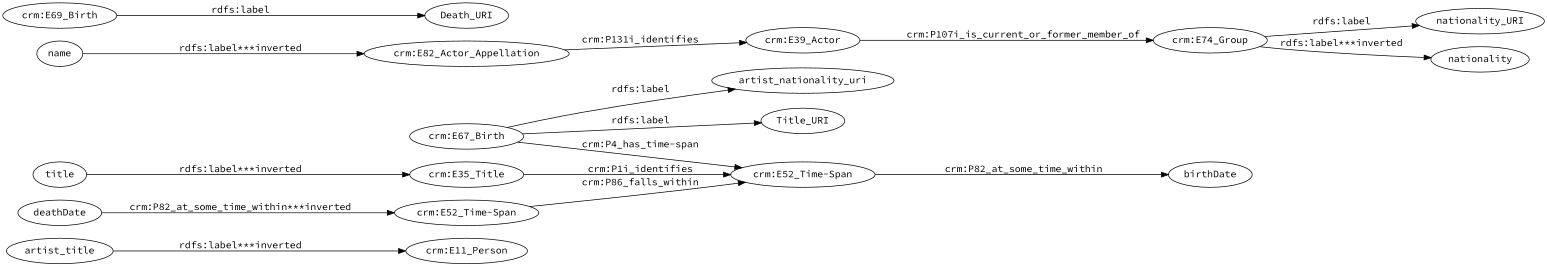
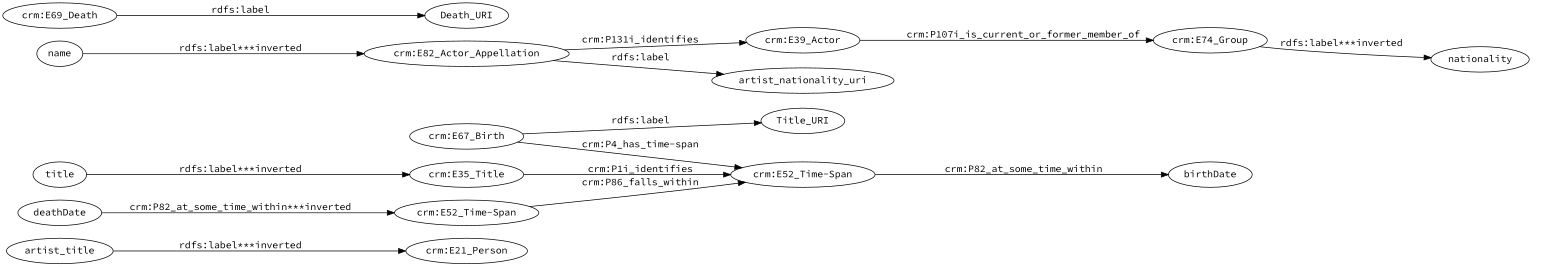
node "crm:E69_Birth": label "crm:E69_Birth" -> "crm:E69_Death"
node "nationality_URI": removed
edge "crm:E67_Birth" -> "artist_nationality_uri": now "crm:E82_Actor_Appellation" -> "artist_nationality_uri"
node "crm:E11_Person": label "crm:E11_Person" -> "crm:E21_Person"
